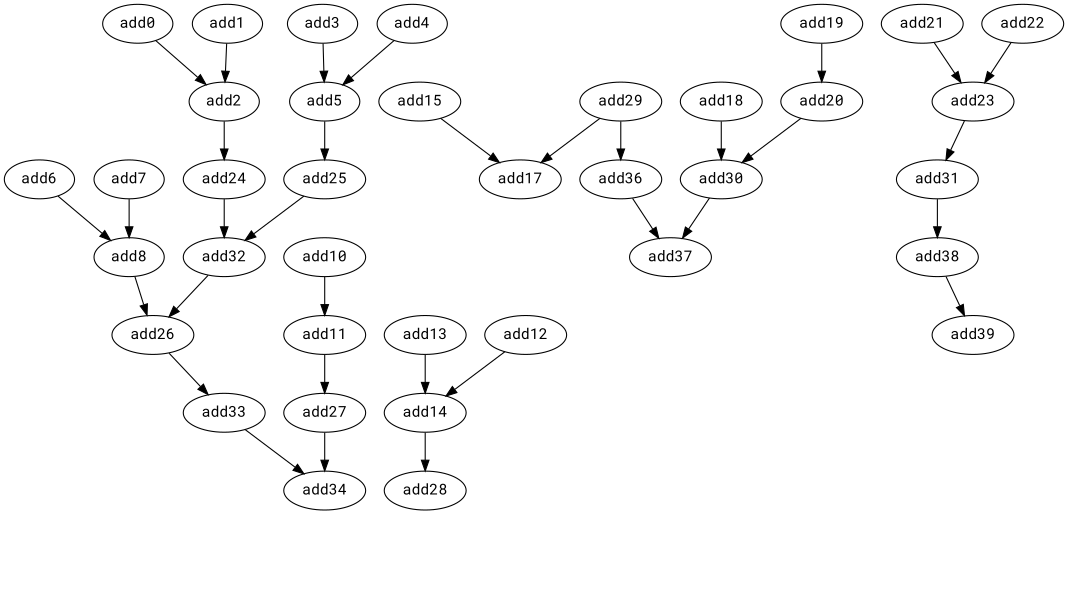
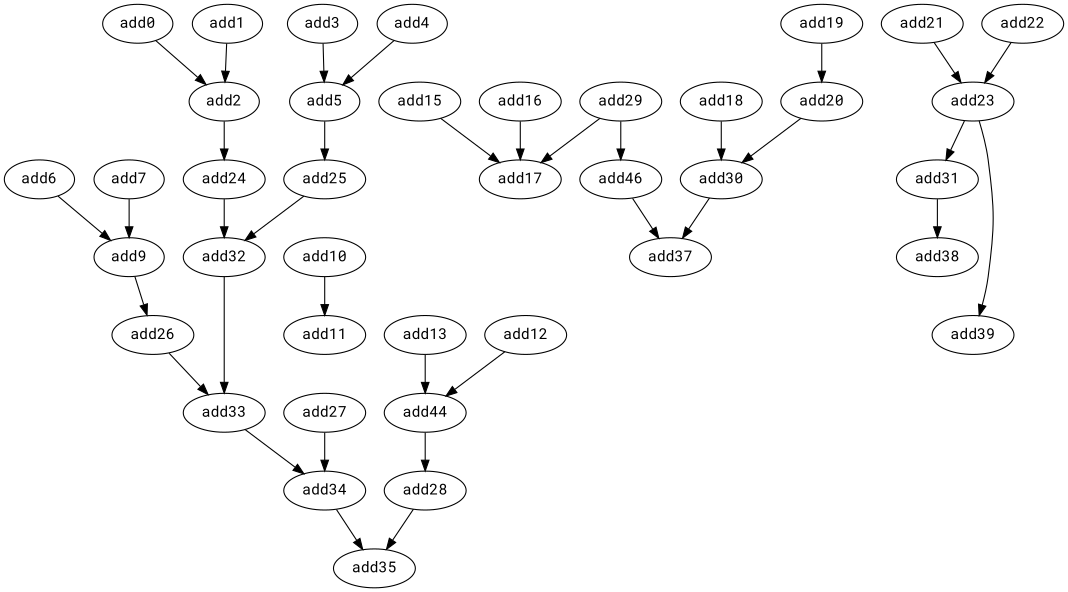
node "add16": added
node "add36": label "add36" -> "add46"
node "add8": label "add8" -> "add9"
edge "add38" -> "add39": now "add23" -> "add39"
edge "add32" -> "add26": now "add32" -> "add33"
edge "add11" -> "add27": removed
node "add14": label "add14" -> "add44"
node "add35": added
